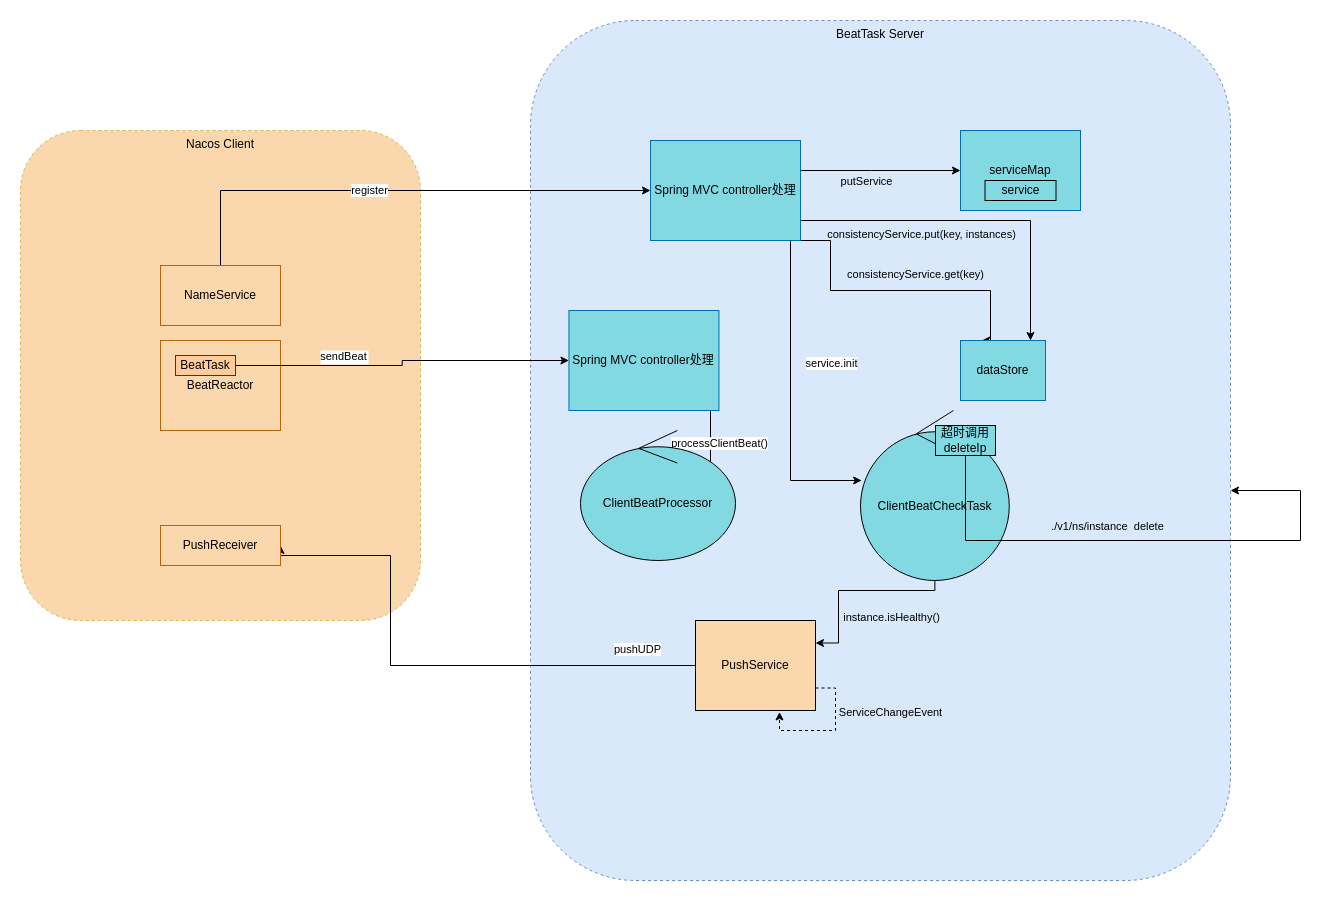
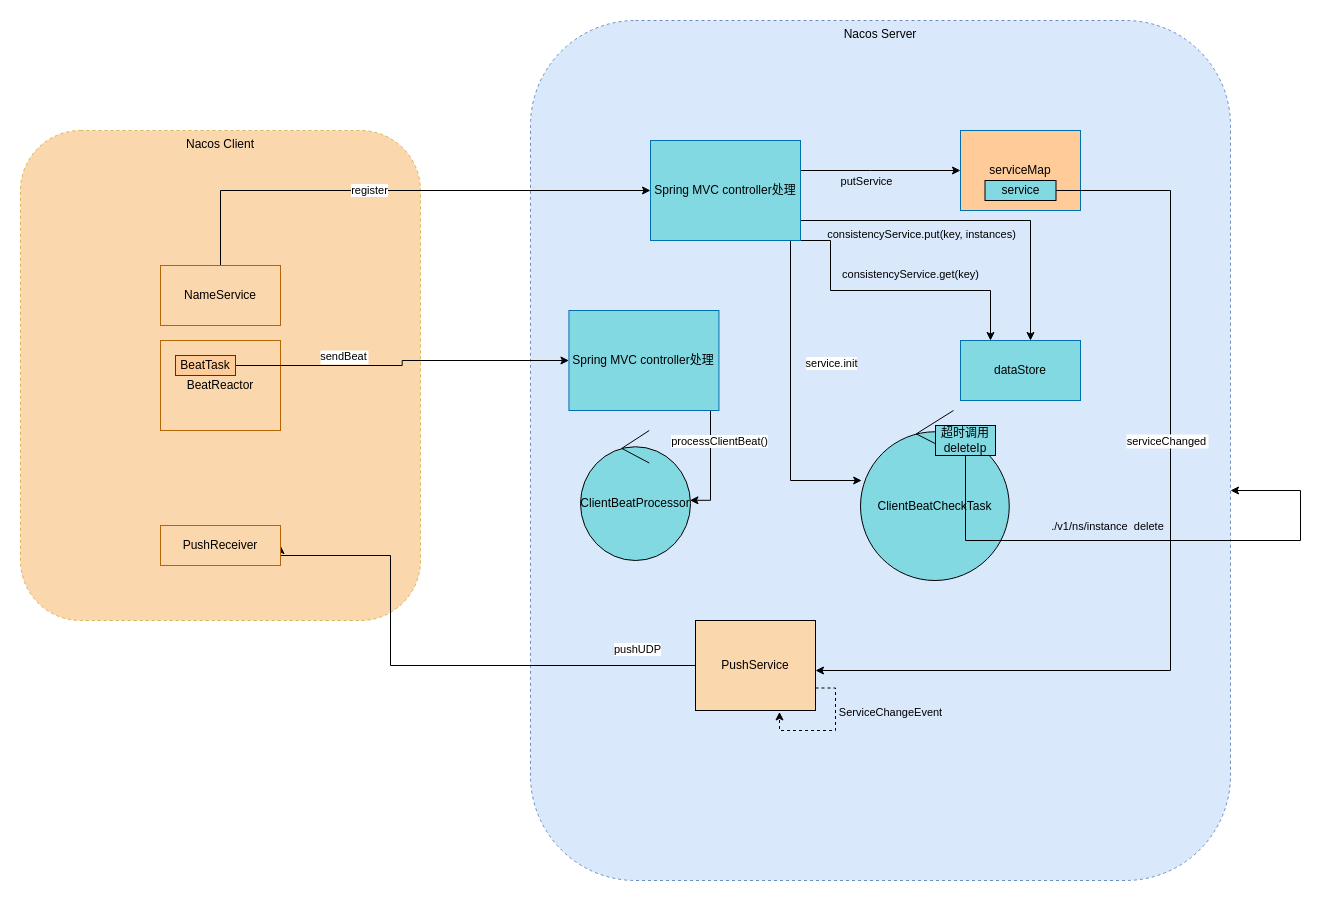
node "BeatTask Server": label "BeatTask Server" -> "Nacos Server"
node "serviceMap": fillcolor #83d9e2 -> #ffcc99
node "dataStore": size 85x60 -> 120x60
node "ClientBeatProcessor": size 155x130 -> 110x130
edge "service" -> "PushService": added, label "serviceChanged"
edge "ClientBeatCheckTask" -> "PushService": removed, label "instance.isHealthy()"
